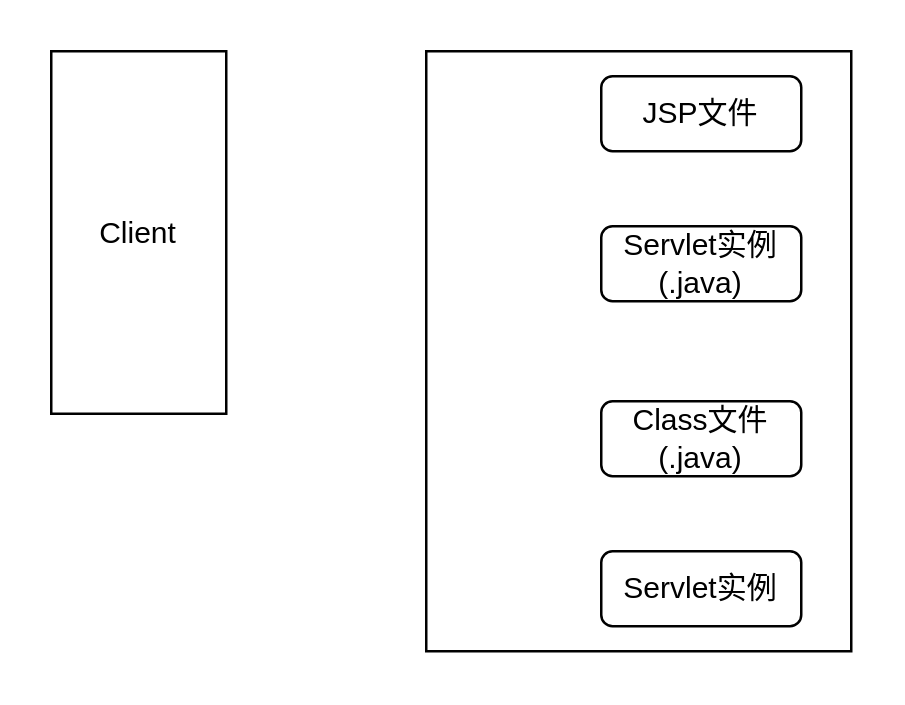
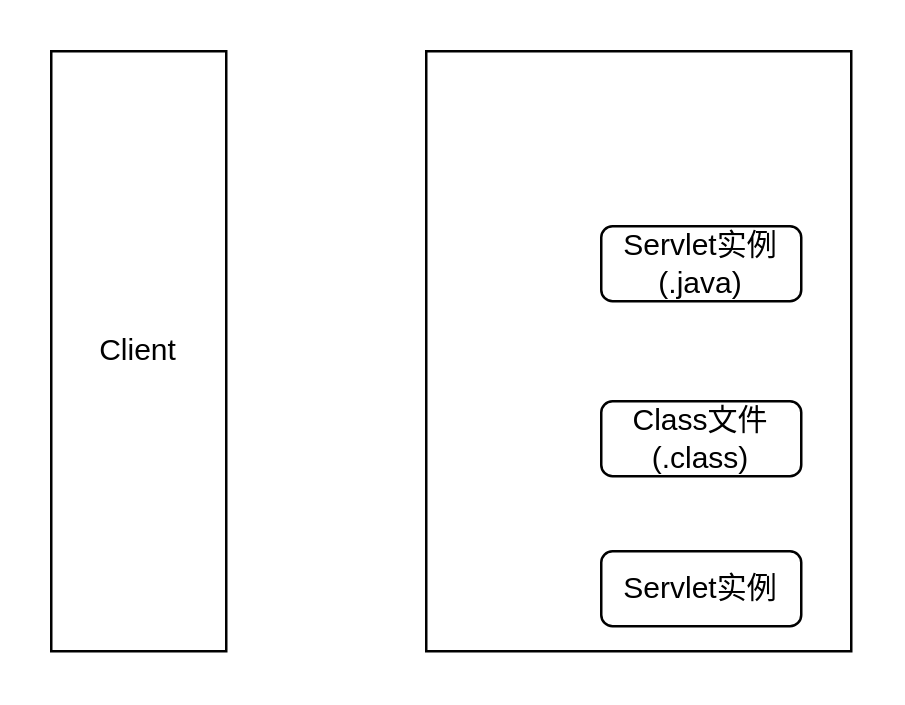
node "JSP文件": removed
node "Client": size 175x363 -> 175x600
node "Class文件(.java)": label "Class文件(.java)" -> "Class文件(.class)"
